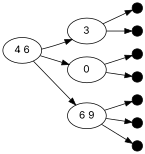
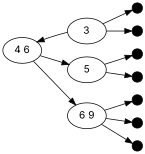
edge "4 6" -> "3": reversed
node "0": label "0" -> "5"
